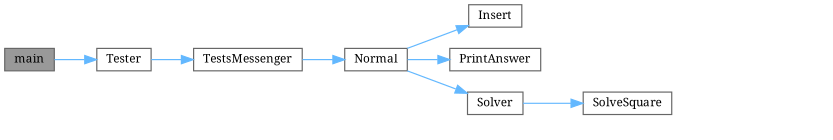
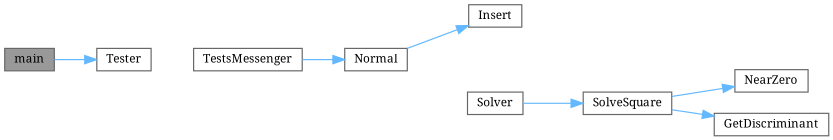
edge "Tester" -> "TestsMessenger": removed
node "PrintAnswer": removed
edge "Normal" -> "Solver": removed
node "NearZero": added
node "GetDiscriminant": added
